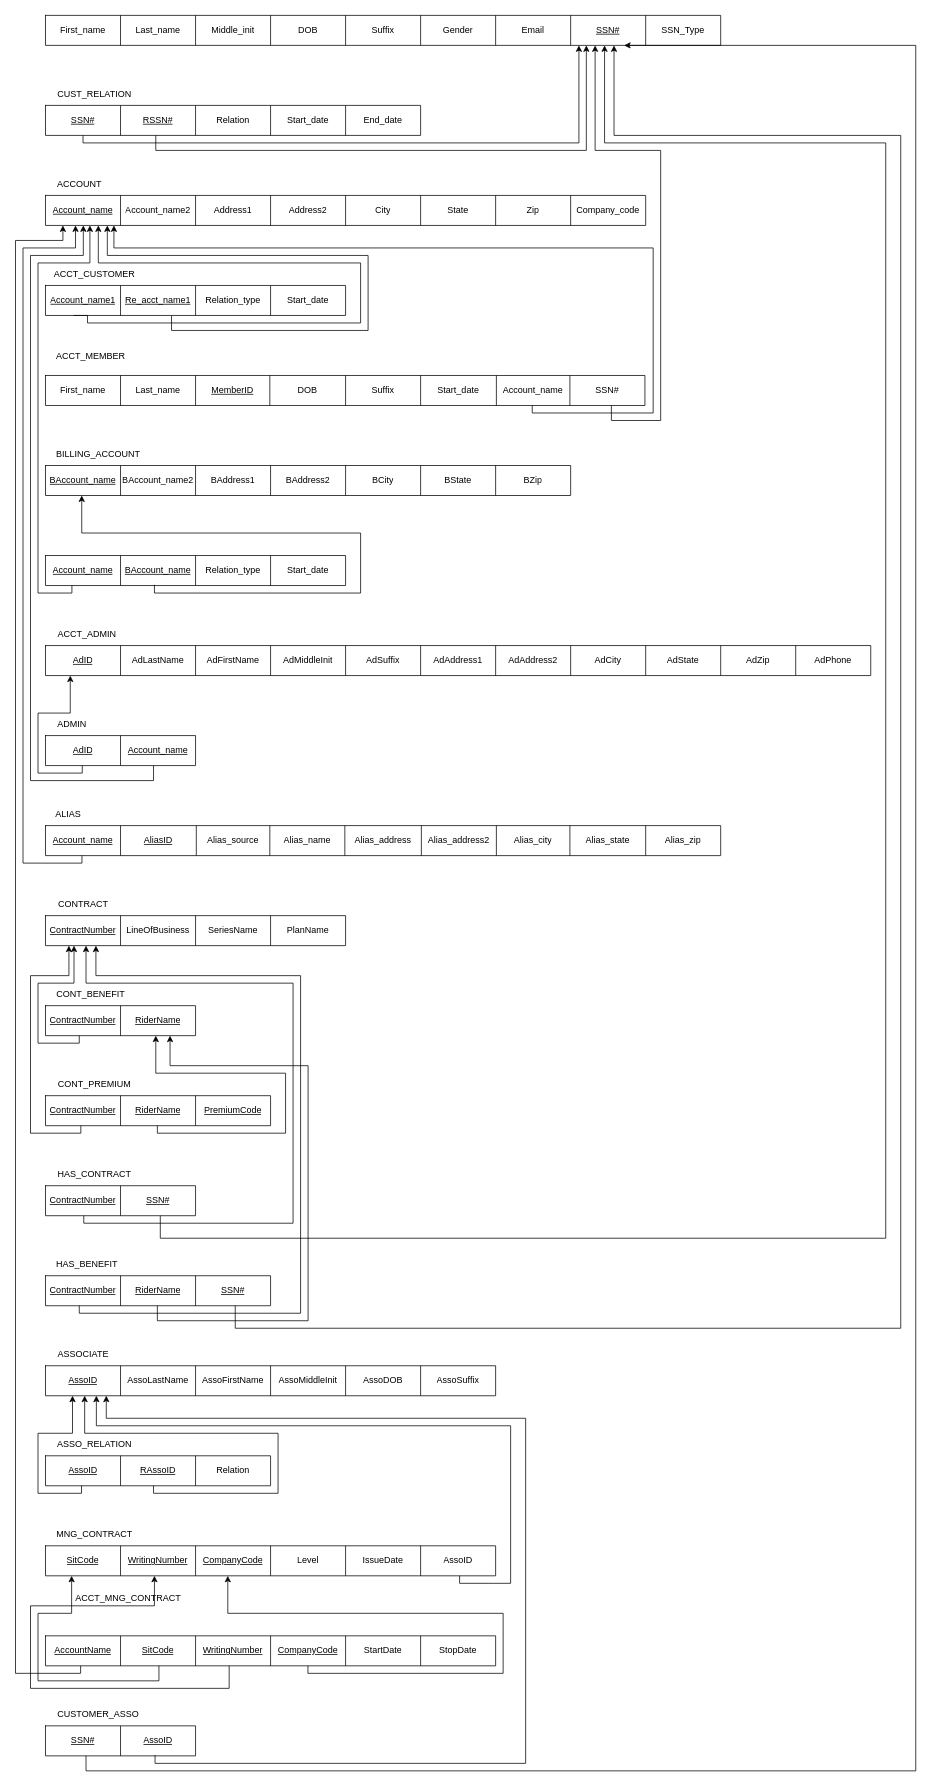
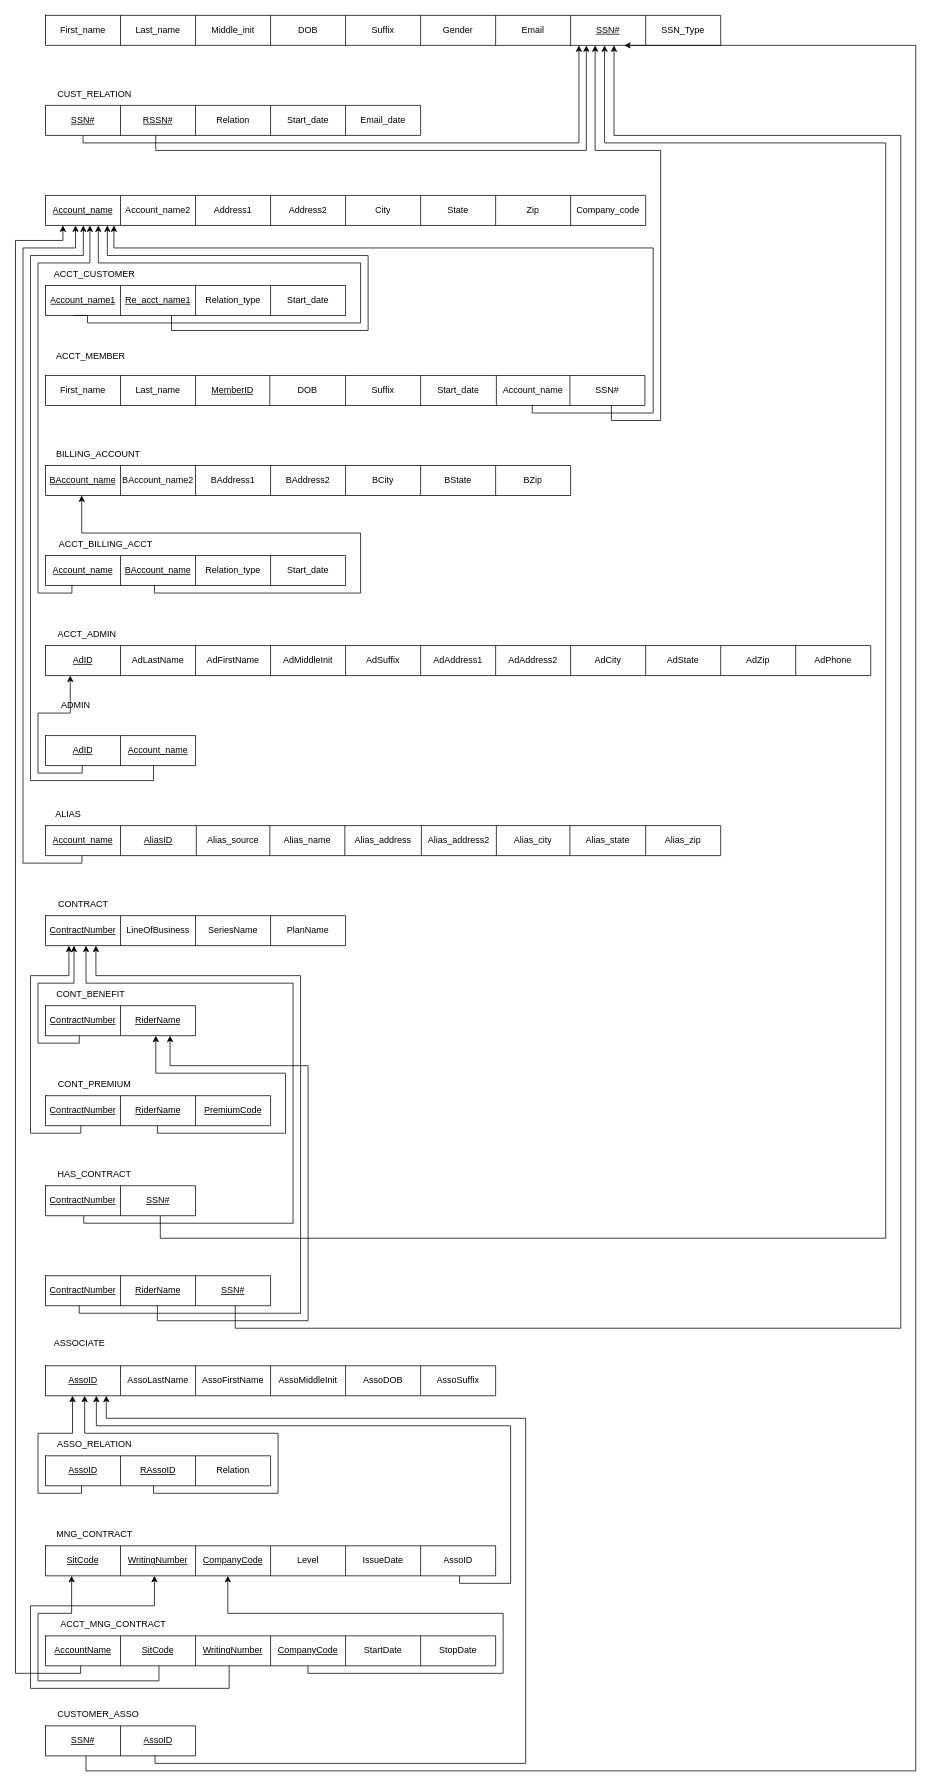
node "End_date": label "End_date" -> "Email_date"
node "ACCOUNT": removed
node "ACCT_BILLING_ACCT": added
node "ADMIN": moved (72, 724) -> (75, 705)
node "HAS_BENEFIT": removed
node "ASSOCIATE": moved (83, 1354) -> (79, 1343)
node "ACCT_MNG_CONTRACT": moved (128, 1598) -> (113, 1624)
